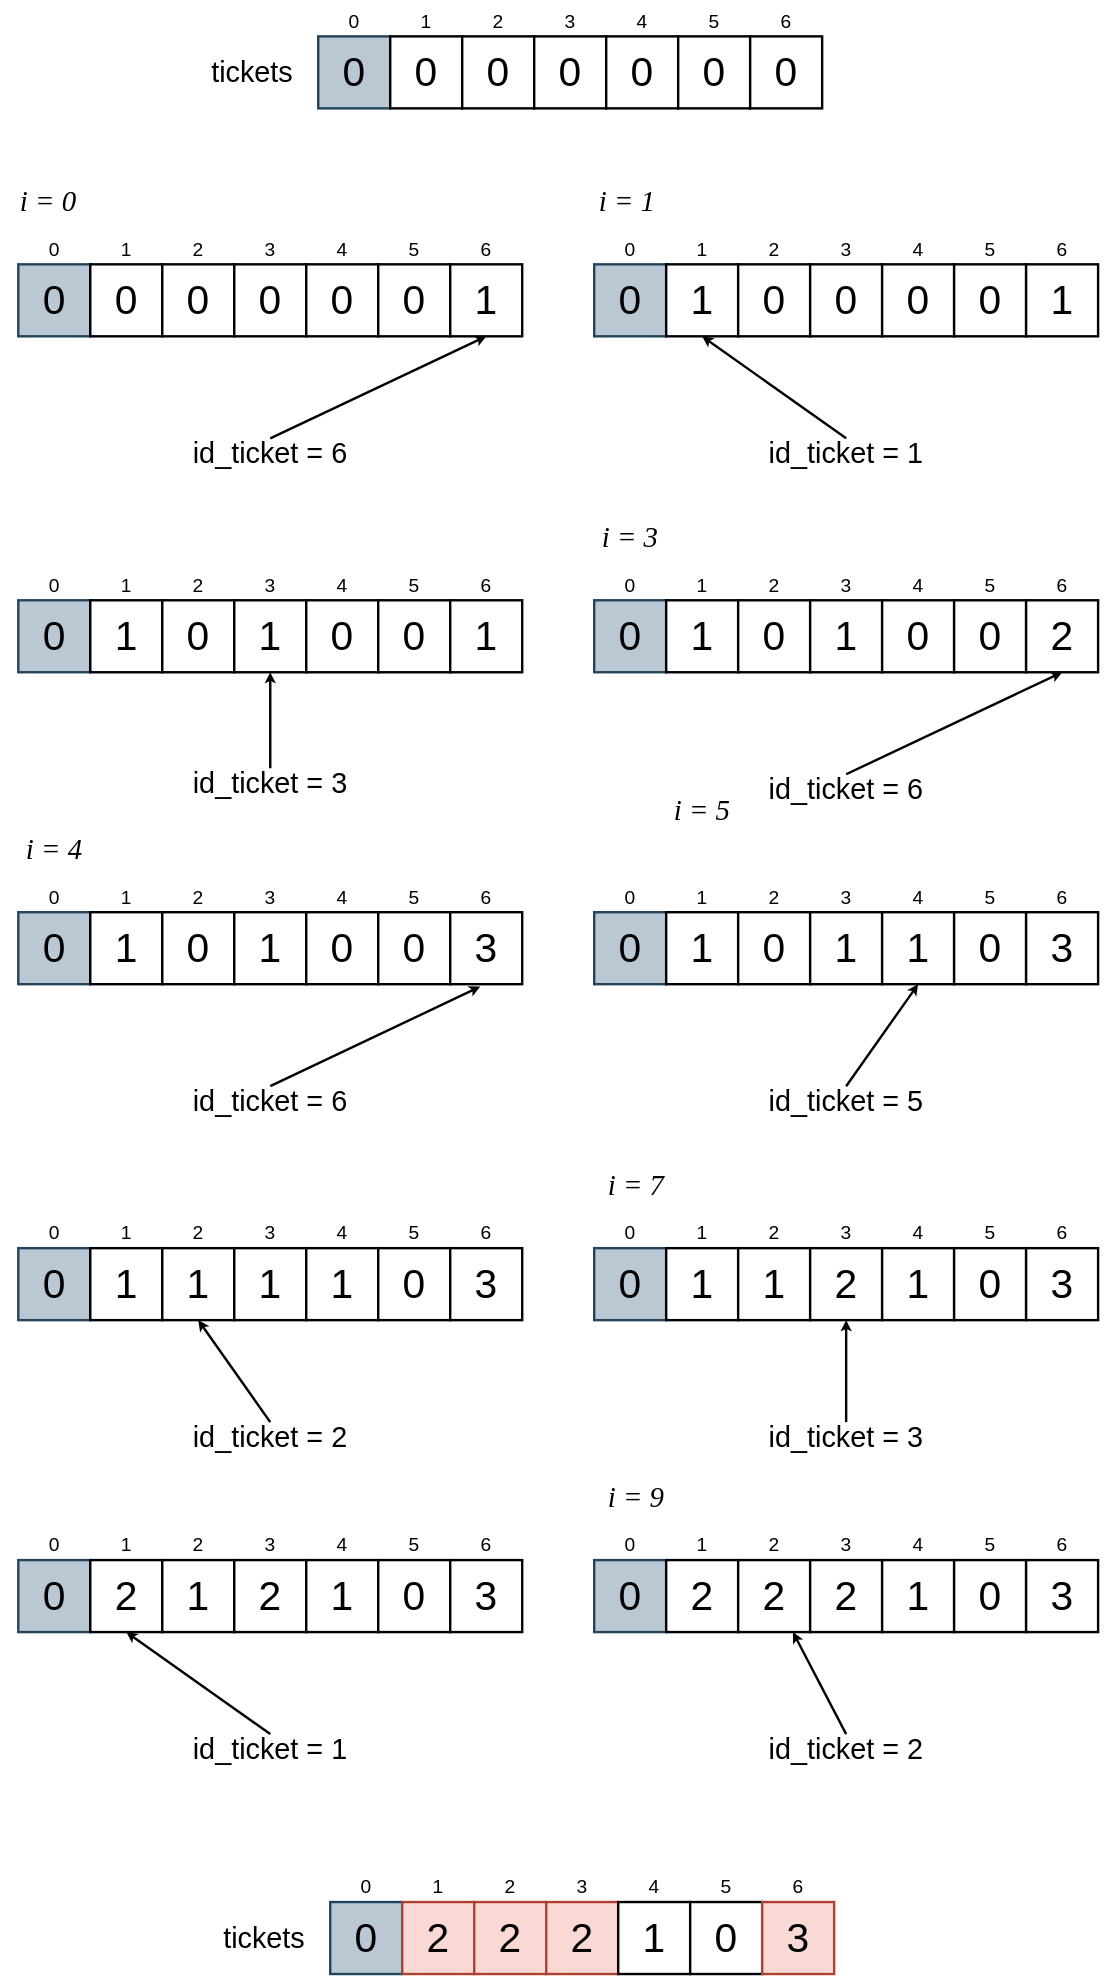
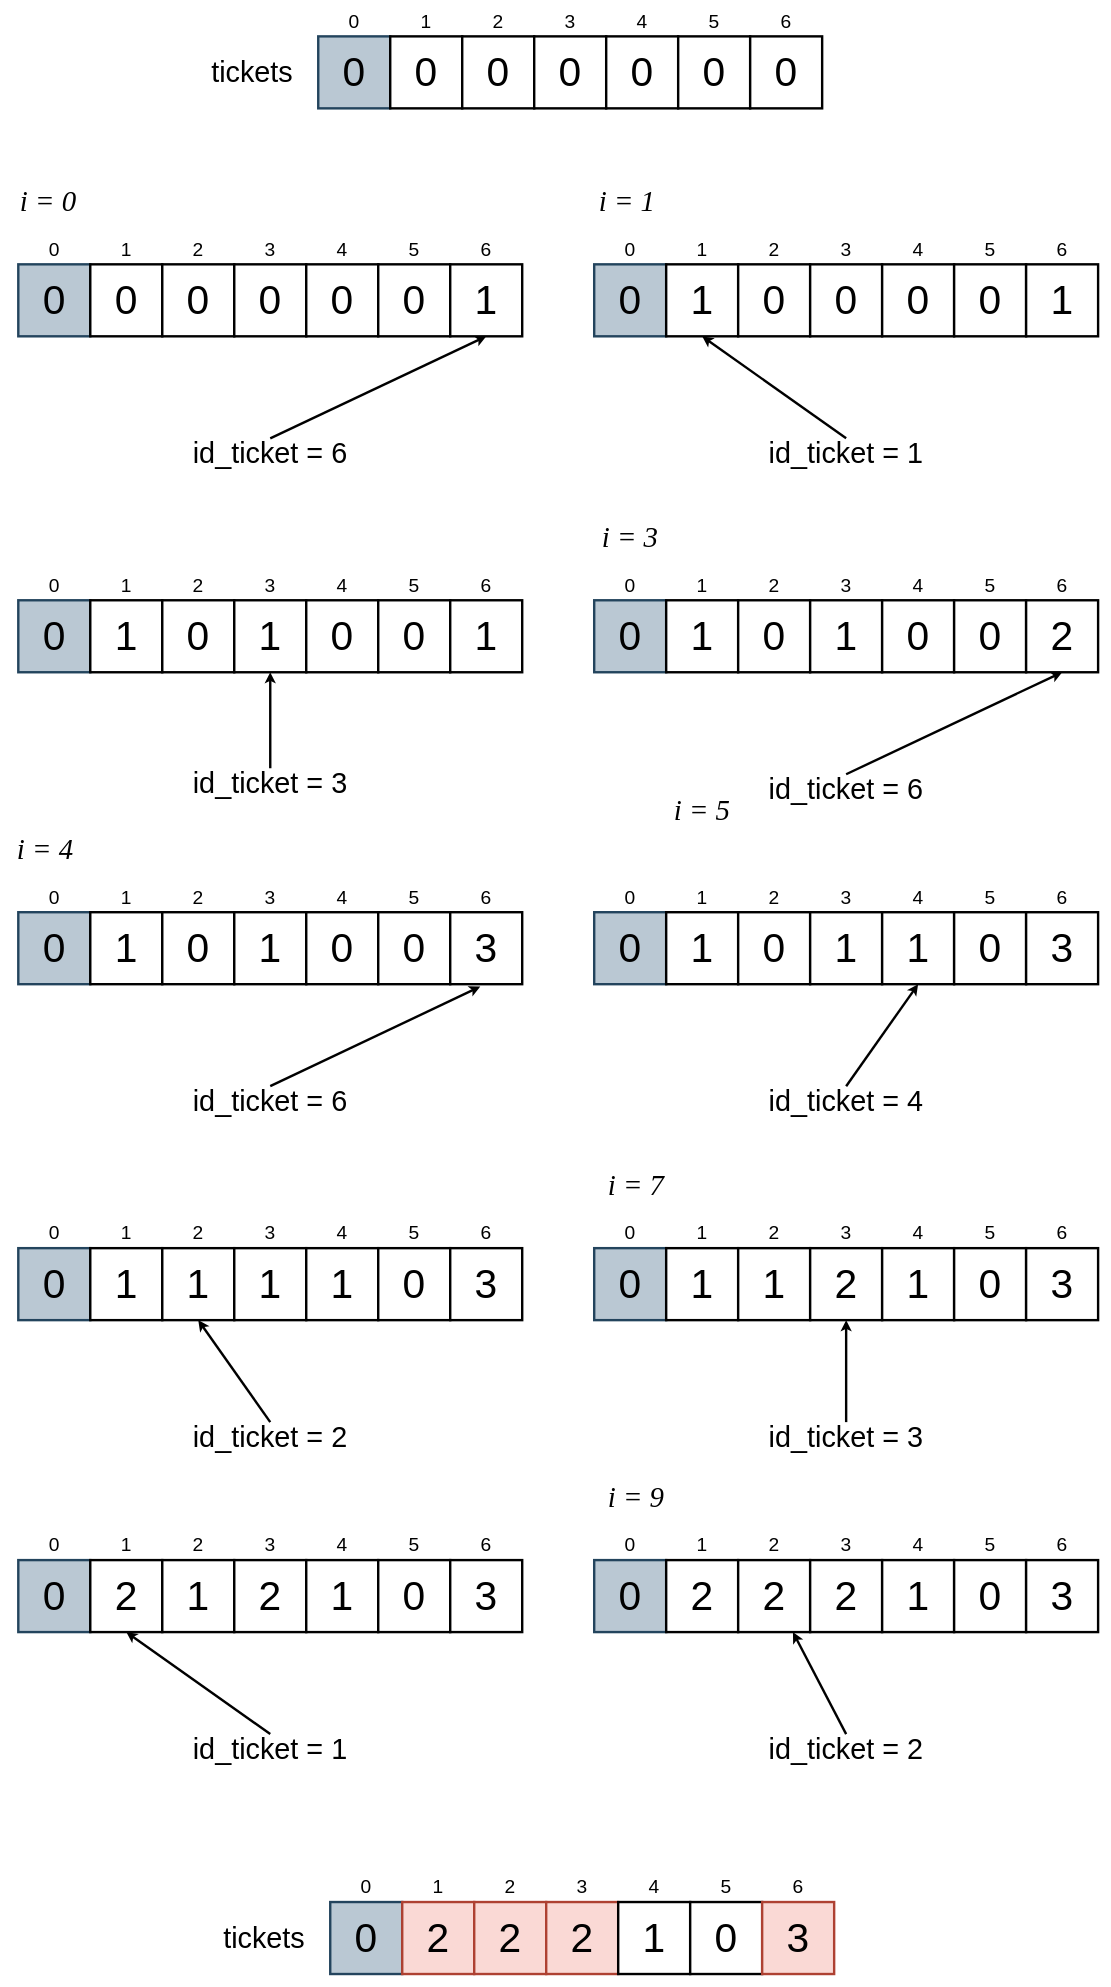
node "i = 4": moved (54, 849) -> (45, 849)
node "id_ticket = 5": label "id_ticket = 5" -> "id_ticket = 4"
